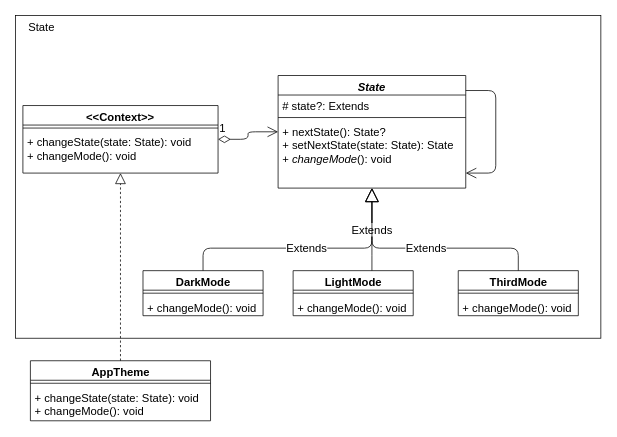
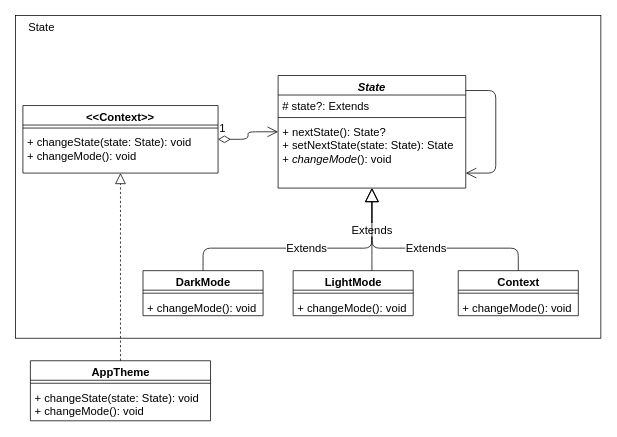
node "ThirdMode": label "ThirdMode" -> "Context"
